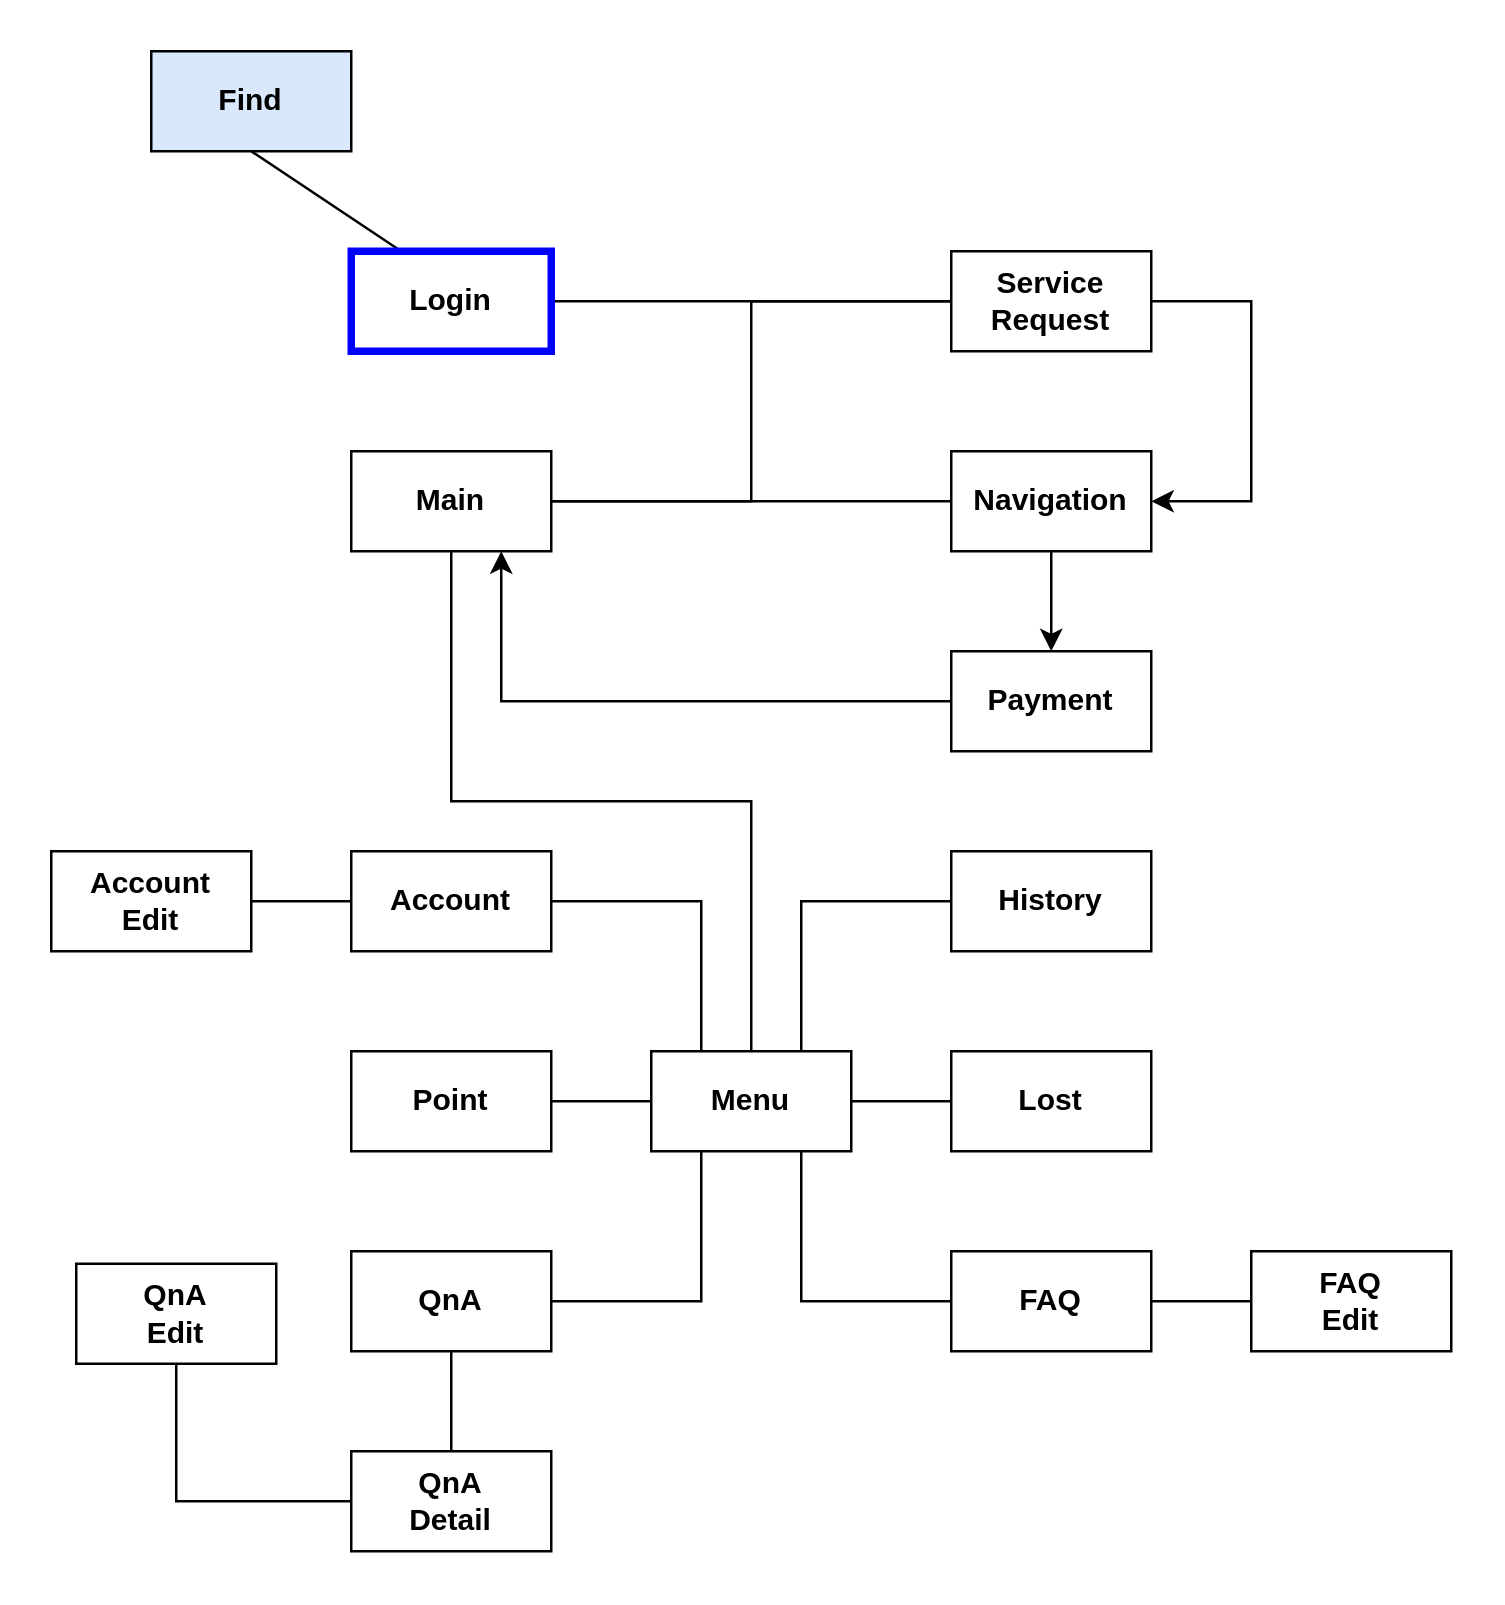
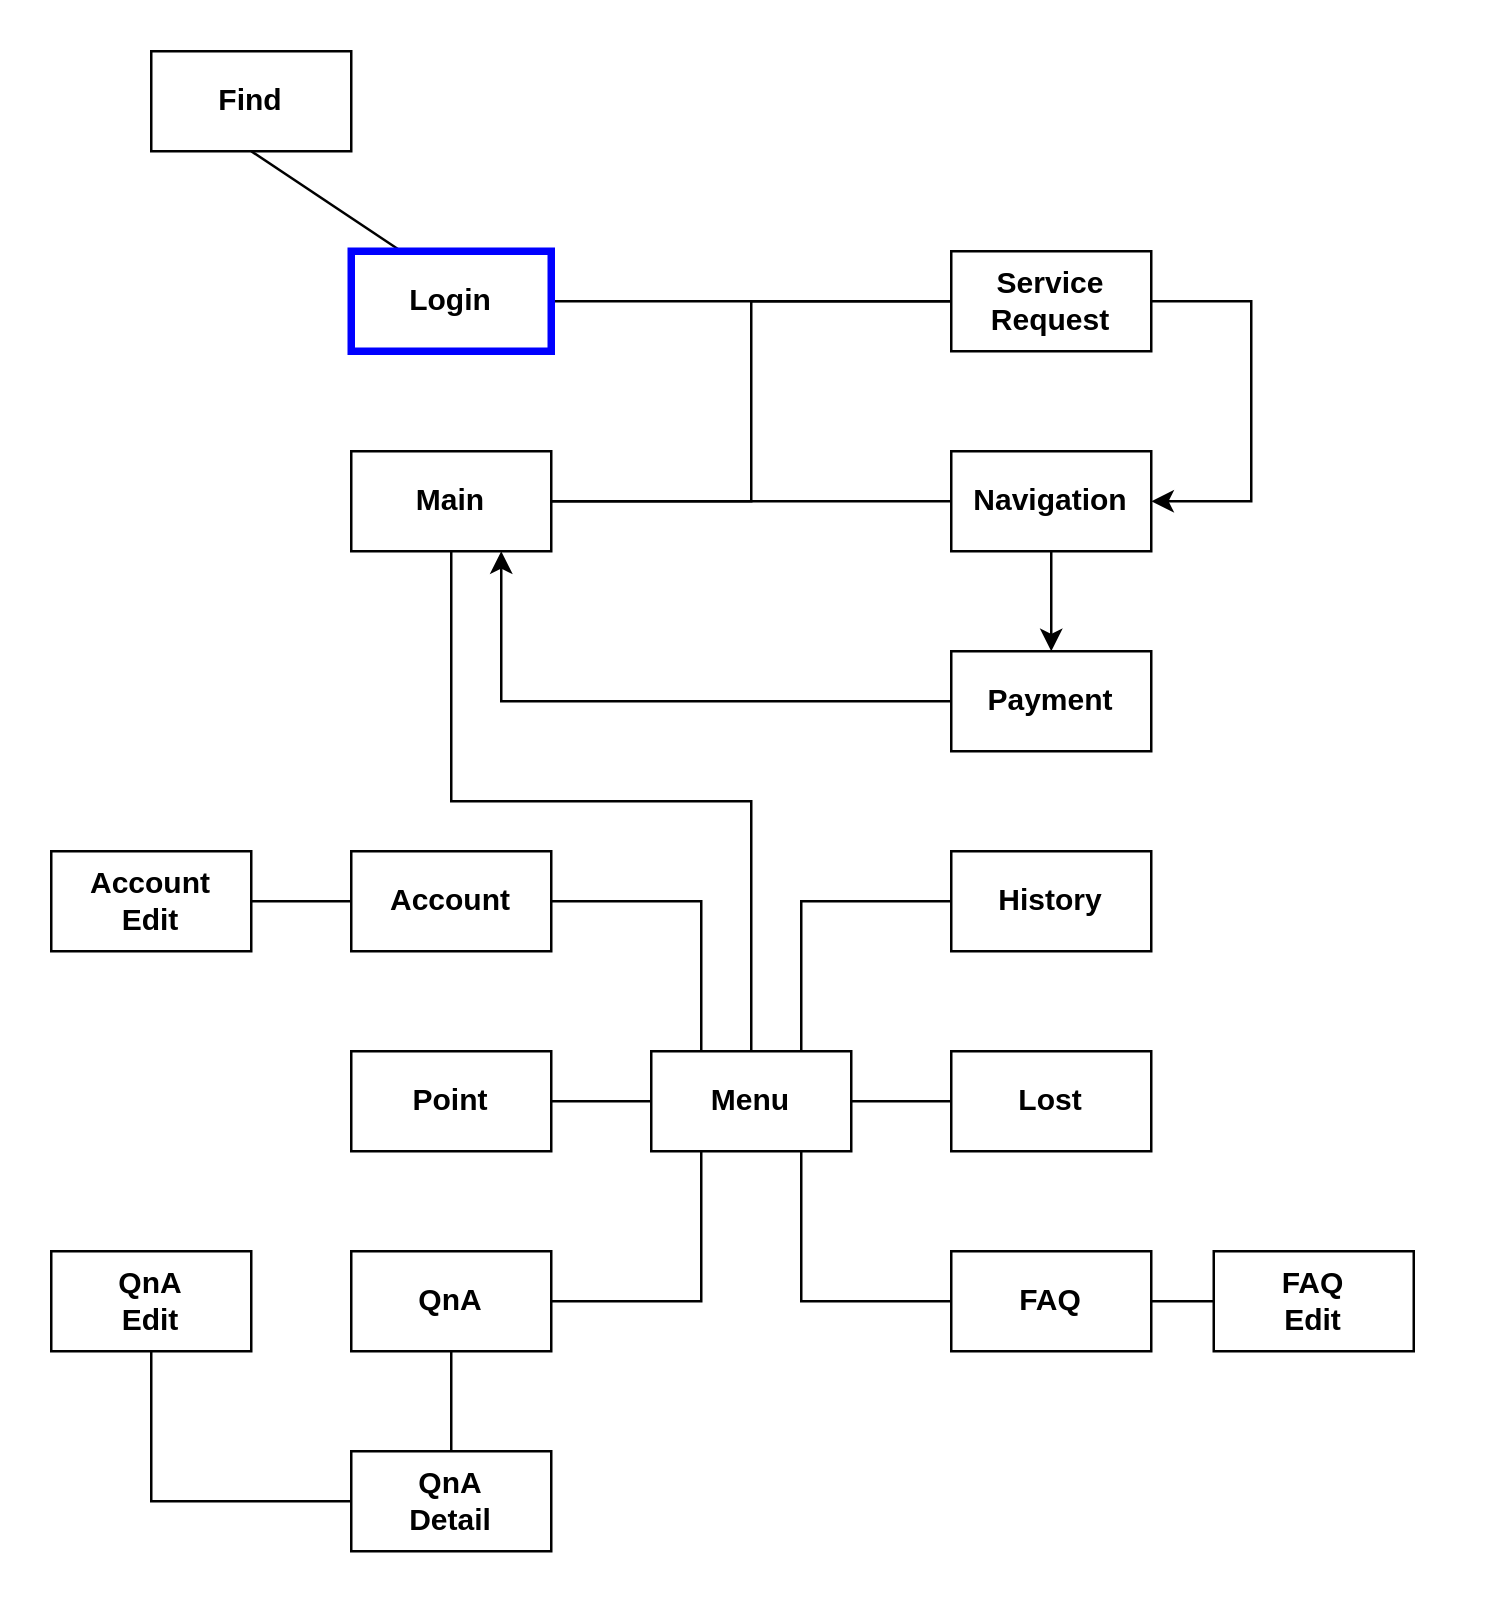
node "Find": fillcolor #dae8fc -> #ffffff
node "FAQ Edit": moved (1351, 1301) -> (1314, 1301)
node "QnA Edit": moved (176, 1314) -> (151, 1301)
